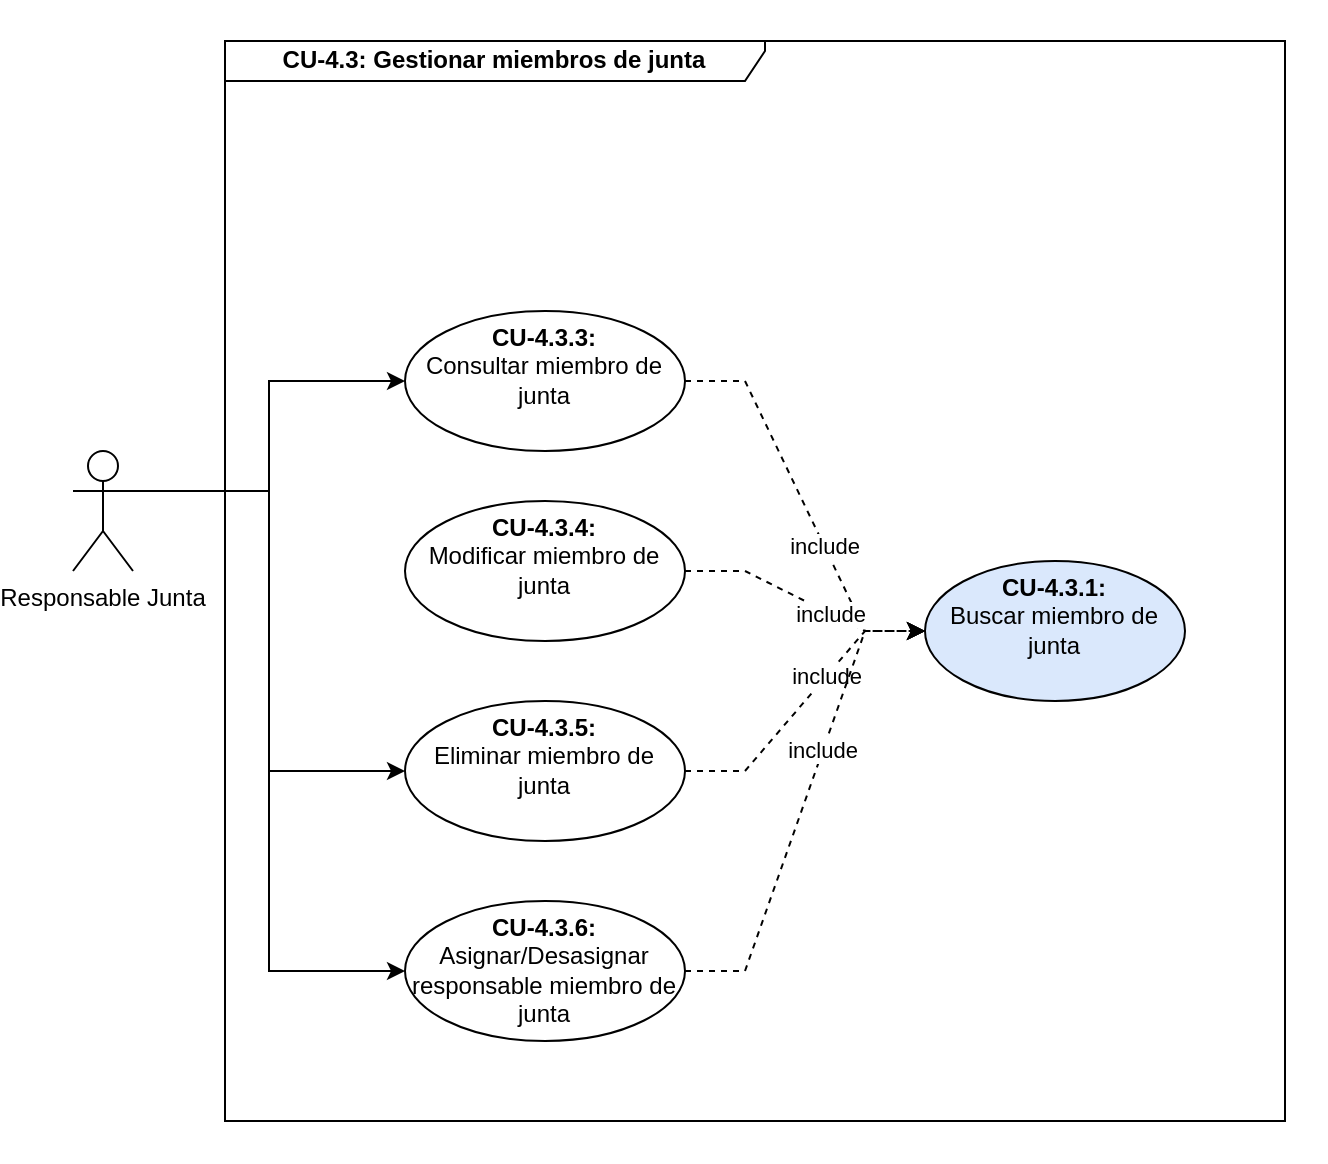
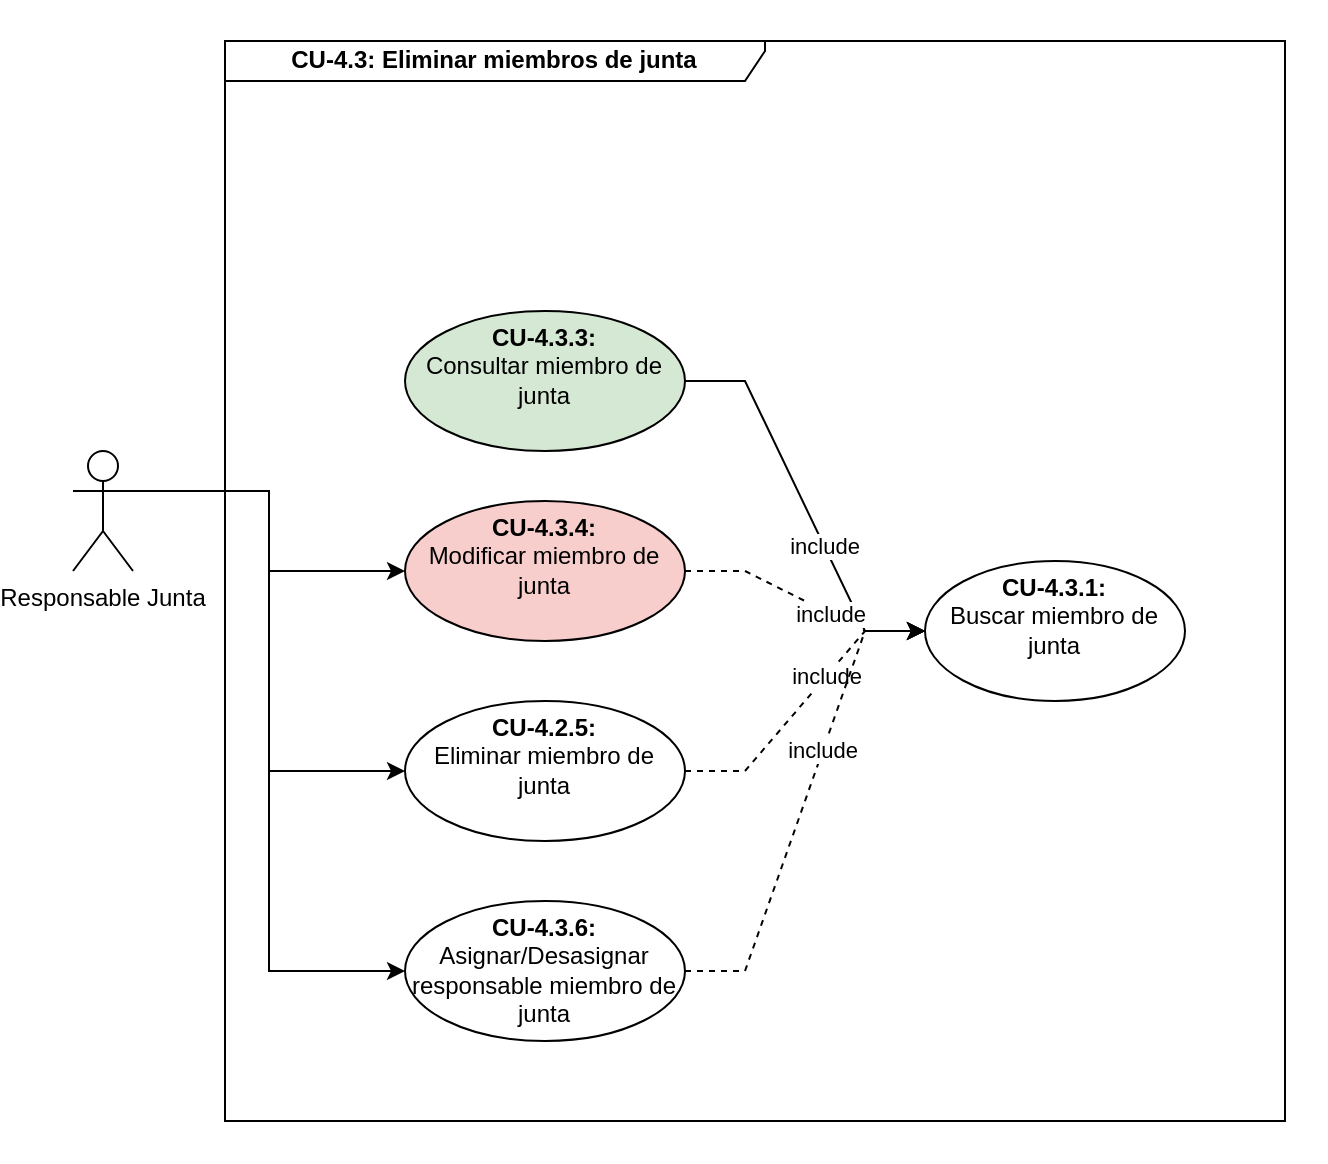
node "CU-4.3: Gestionar miembros de junta": label "CU-4.3: Gestionar miembros de junta" -> "CU-4.3: Eliminar miembros de junta"
edge "Responsable Junta" -> "CU-4.3.3: Consultar miembro de junta": now "Responsable Junta" -> "CU-4.3.4: Modificar miembro de junta"
node "CU-4.3.3: Consultar miembro de junta": fillcolor #ffffff -> #d5e8d4
edge "CU-4.3.3: Consultar miembro de junta" -> "CU-4.3.1: Buscar miembro de junta": style dashed -> solid
node "CU-4.3.4: Modificar miembro de junta": fillcolor #ffffff -> #f8cecc
node "CU-4.3.1: Buscar miembro de junta": fillcolor #dae8fc -> #ffffff
node "CU-4.3.5: Eliminar miembro de junta": label "CU-4.3.5: Eliminar miembro de junta" -> "CU-4.2.5: Eliminar miembro de junta"
